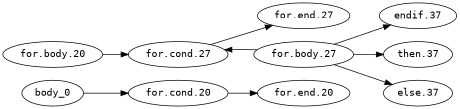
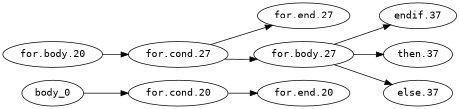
edge "for.body.27" -> "for.cond.27": reversed
